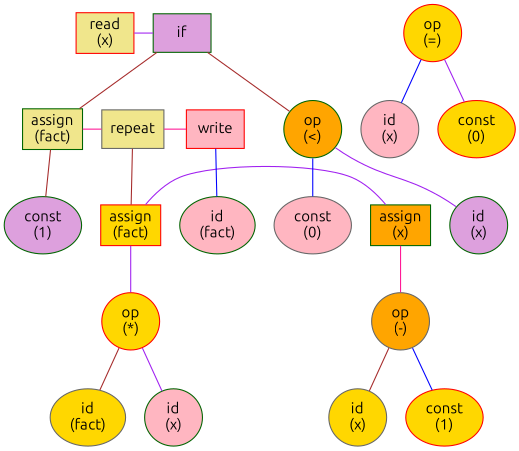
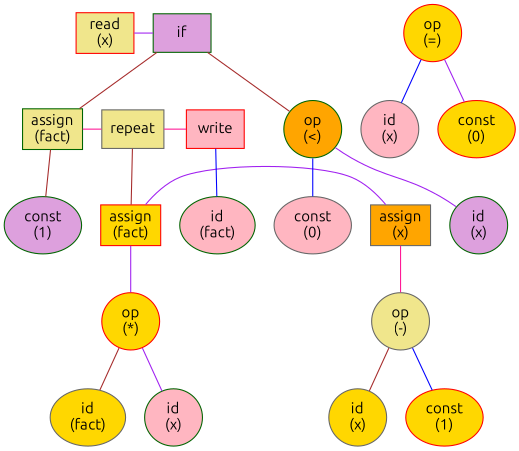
node "assign (x)": color darkgreen -> gray40
node "op (-)": fillcolor orange -> khaki
